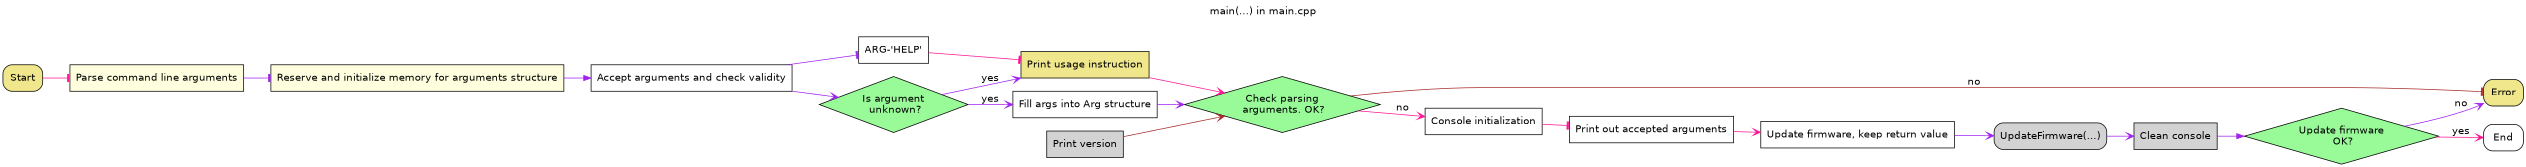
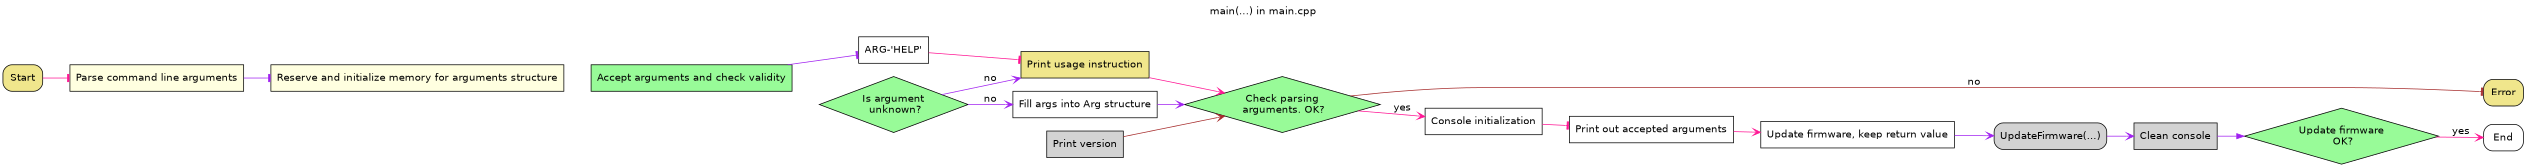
edge "Reserve and initialize memory for arguments structure" -> "Accept arguments and check validity": removed
node "Accept arguments and check validity": fillcolor white -> palegreen
edge "Is argument unknown?" -> "Print usage instruction": label "yes" -> "no"
edge "Accept arguments and check validity" -> "Is argument unknown?": removed
edge "Is argument unknown?" -> "Fill args into Arg structure": label "yes" -> "no"
edge "Check parsing arguments. OK?" -> "Console initialization": label "no" -> "yes"
edge "Update firmware OK?" -> "Error": removed, label "no"
